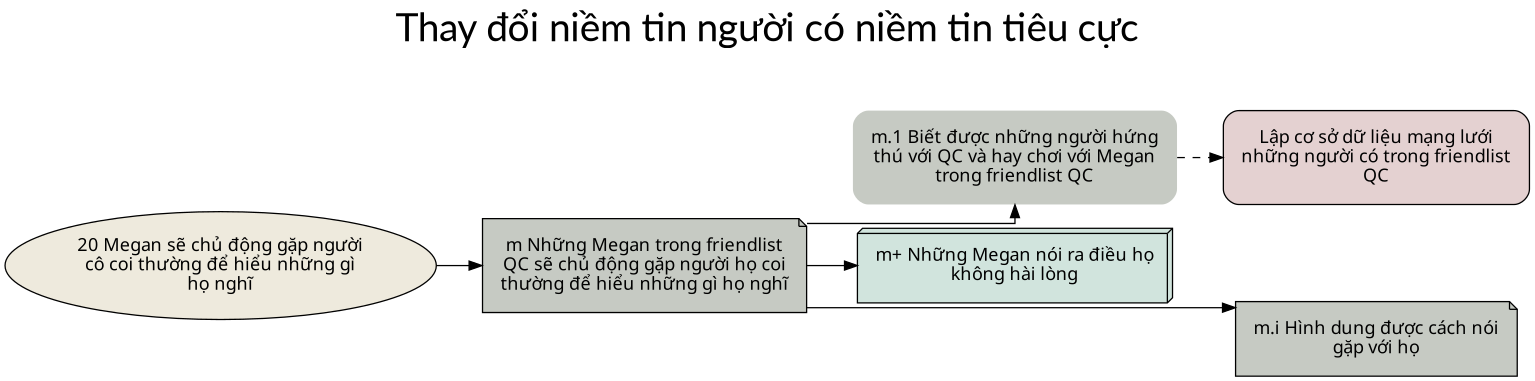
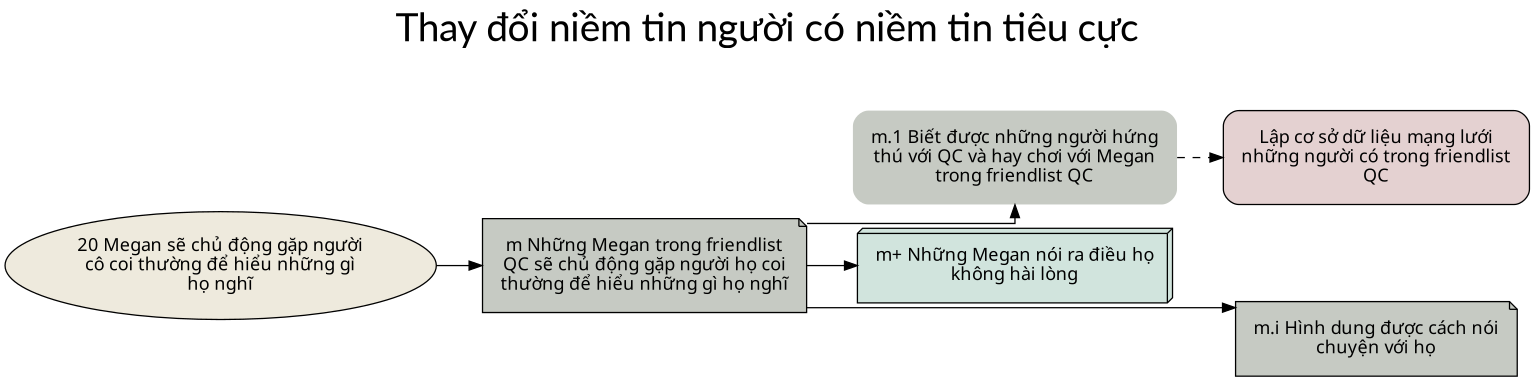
node "m.i Hình dung được cách nói gặp với họ": label "m.i Hình dung được cách nói gặp với họ" -> "m.i Hình dung được cách nói chuyện với họ"
